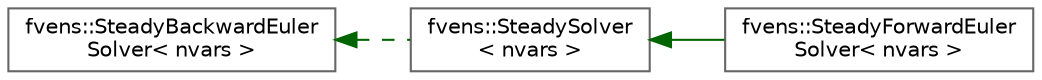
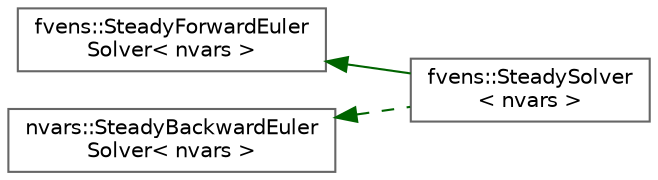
node "fvens::SteadyBackwardEuler Solver< nvars >": label "fvens::SteadyBackwardEuler Solver< nvars >" -> "nvars::SteadyBackwardEuler Solver< nvars >"
edge "fvens::SteadyForwardEuler Solver< nvars >" -> "fvens::SteadySolver < nvars >": reversed
